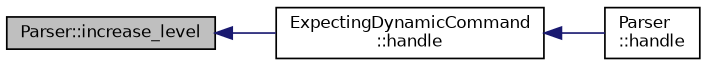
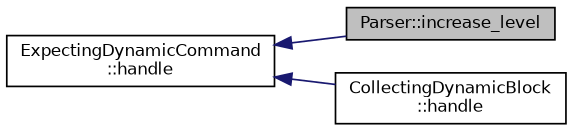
edge "ExpectingDynamicCommand ::handle" -> "Parser::increase_level": reversed
node "Parser ::handle": label "Parser ::handle" -> "CollectingDynamicBlock ::handle"
